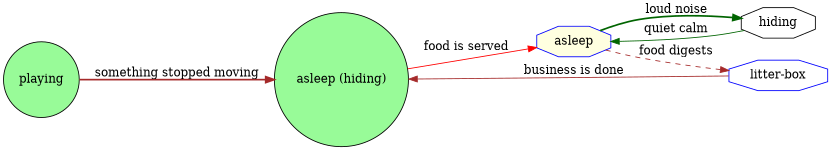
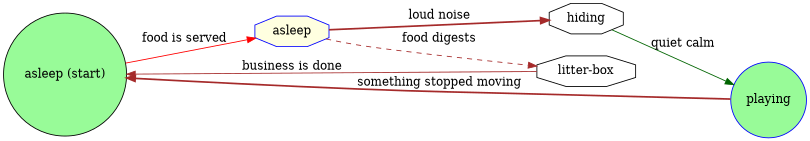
edge "asleep" -> "hiding": color darkgreen -> brown
edge "hiding" -> "asleep": now "hiding" -> "playing"
node "litter-box": color blue -> black
node "playing": color black -> blue
node "asleep (hiding)": label "asleep (hiding)" -> "asleep (start)"
